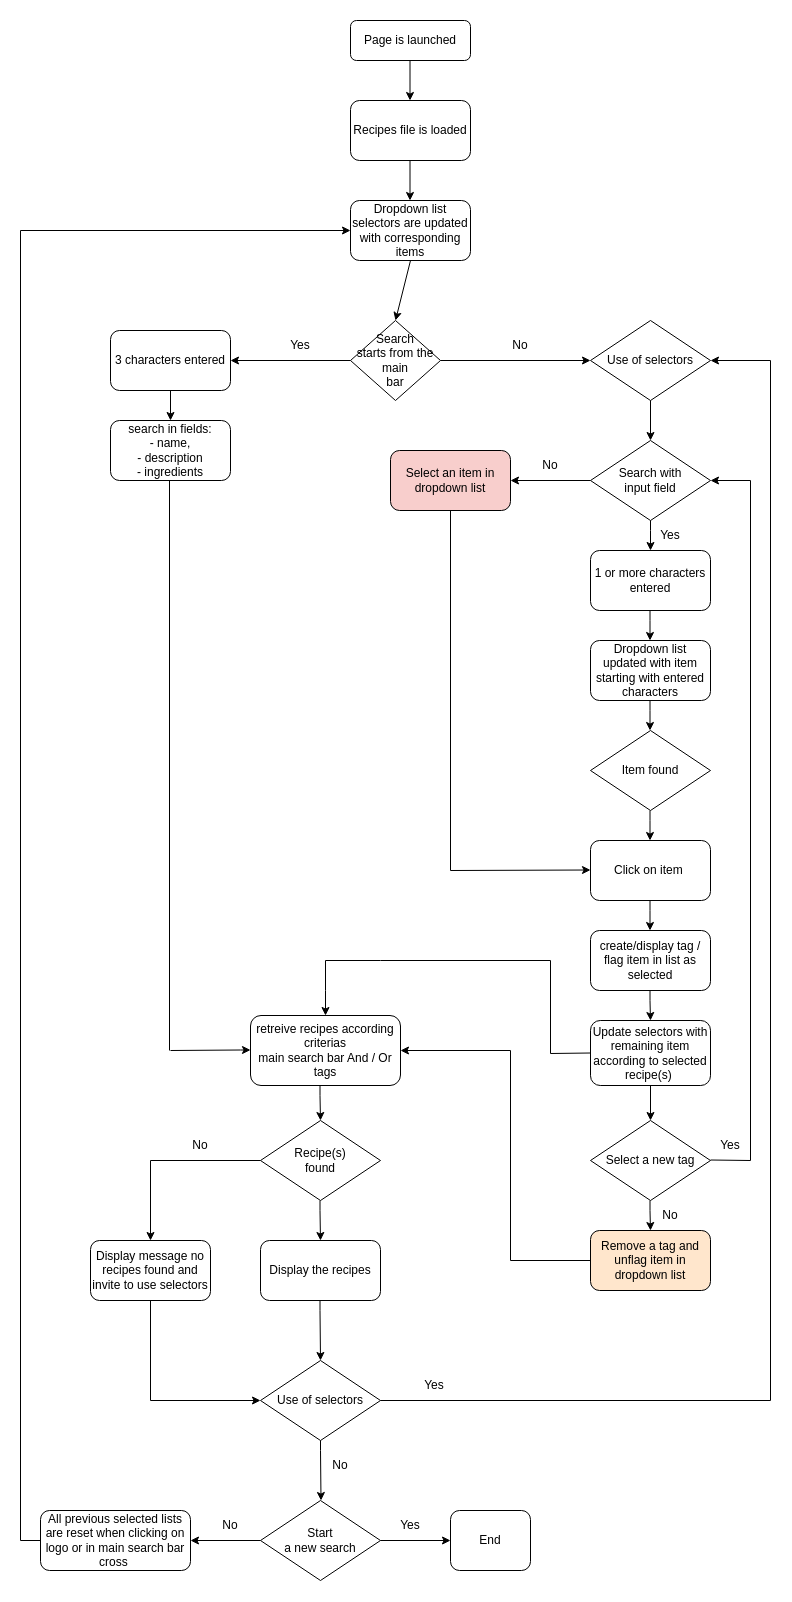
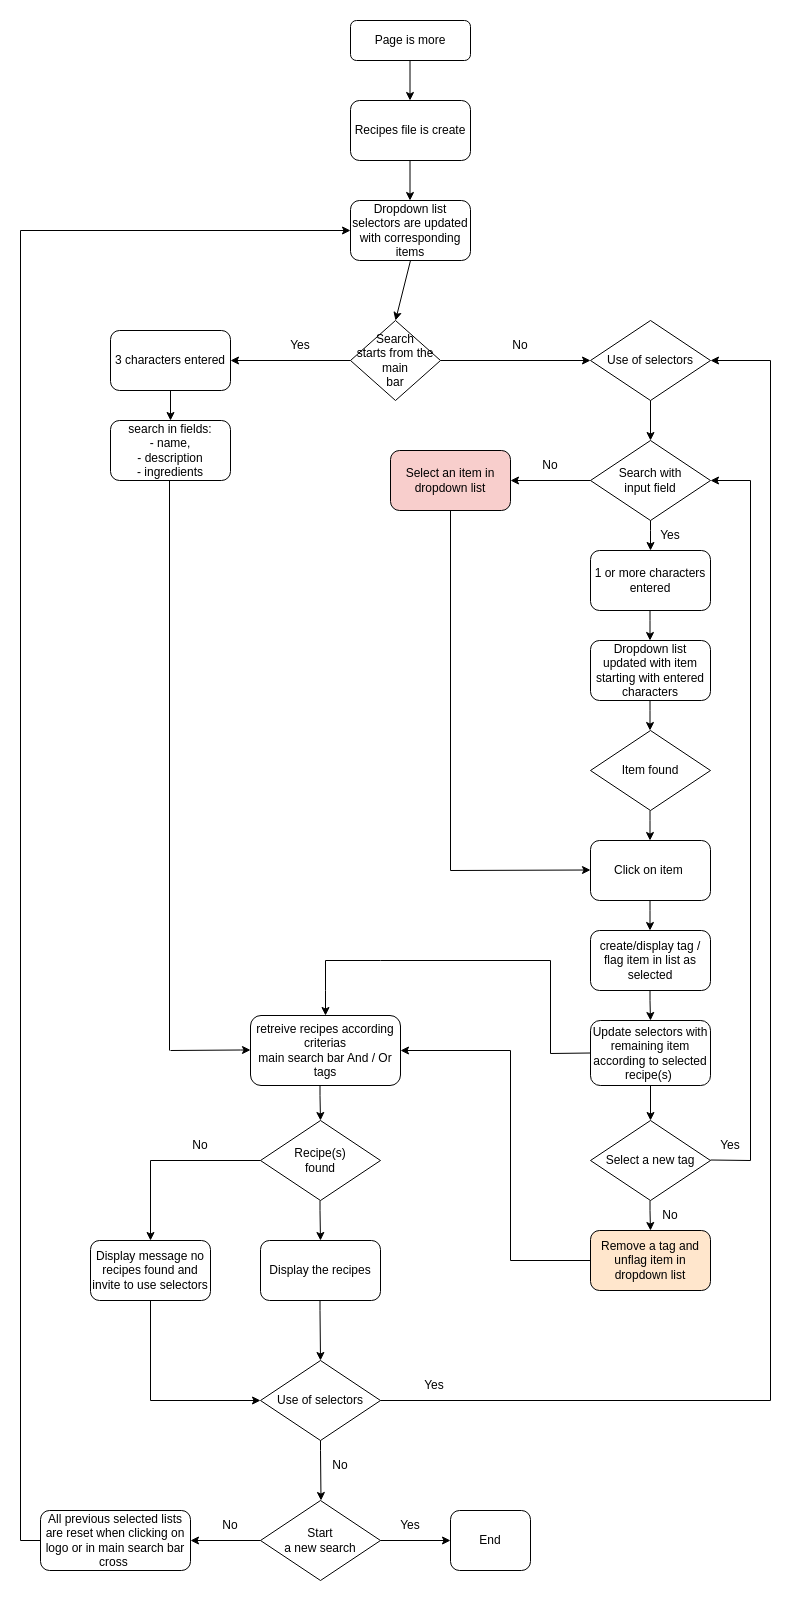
node "Page is launched": label "Page is launched" -> "Page is more"
node "Recipes file is loaded": label "Recipes file is loaded" -> "Recipes file is create"
